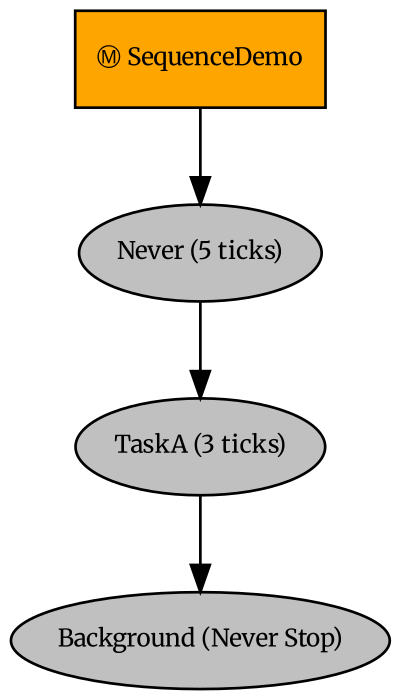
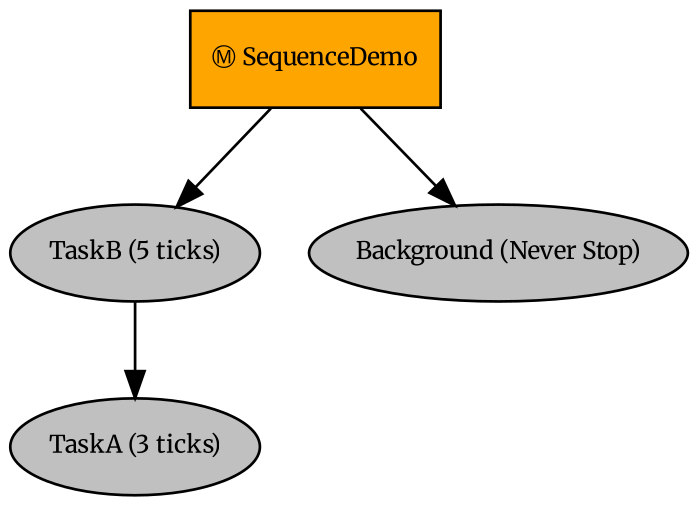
node "Never (5 ticks)": label "Never (5 ticks)" -> "TaskB (5 ticks)"
edge "TaskA (3 ticks)" -> "Background (Never Stop)": now "Ⓜ SequenceDemo" -> "Background (Never Stop)"
